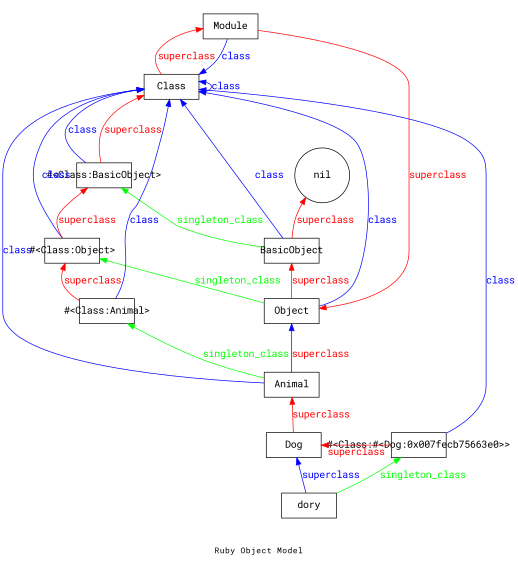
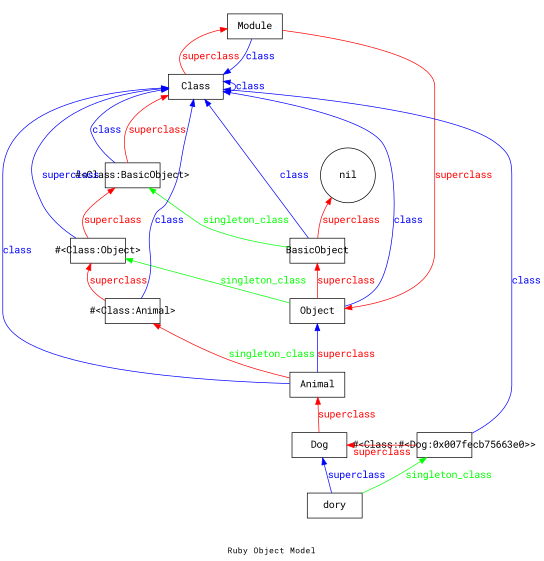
edge "#<Class:Object>" -> "Class": label "class" -> "superclass"
edge "Animal" -> "#<Class:Animal>": color green -> red
